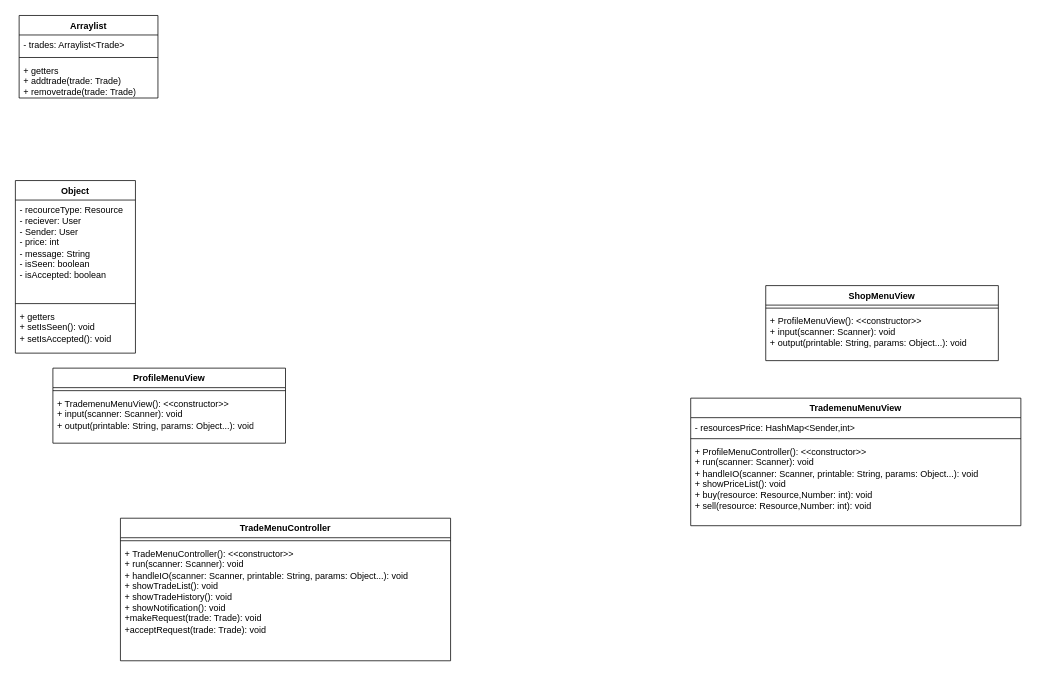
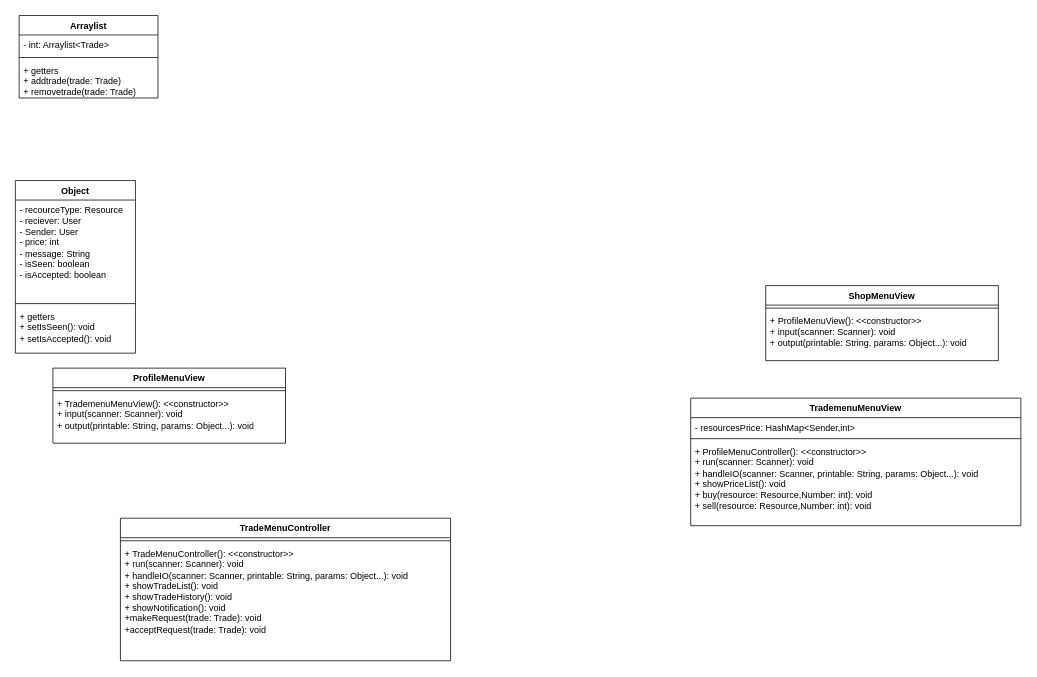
node "- trades: Arraylist<Trade>": label "- trades: Arraylist<Trade>" -> "- int: Arraylist<Trade>"
